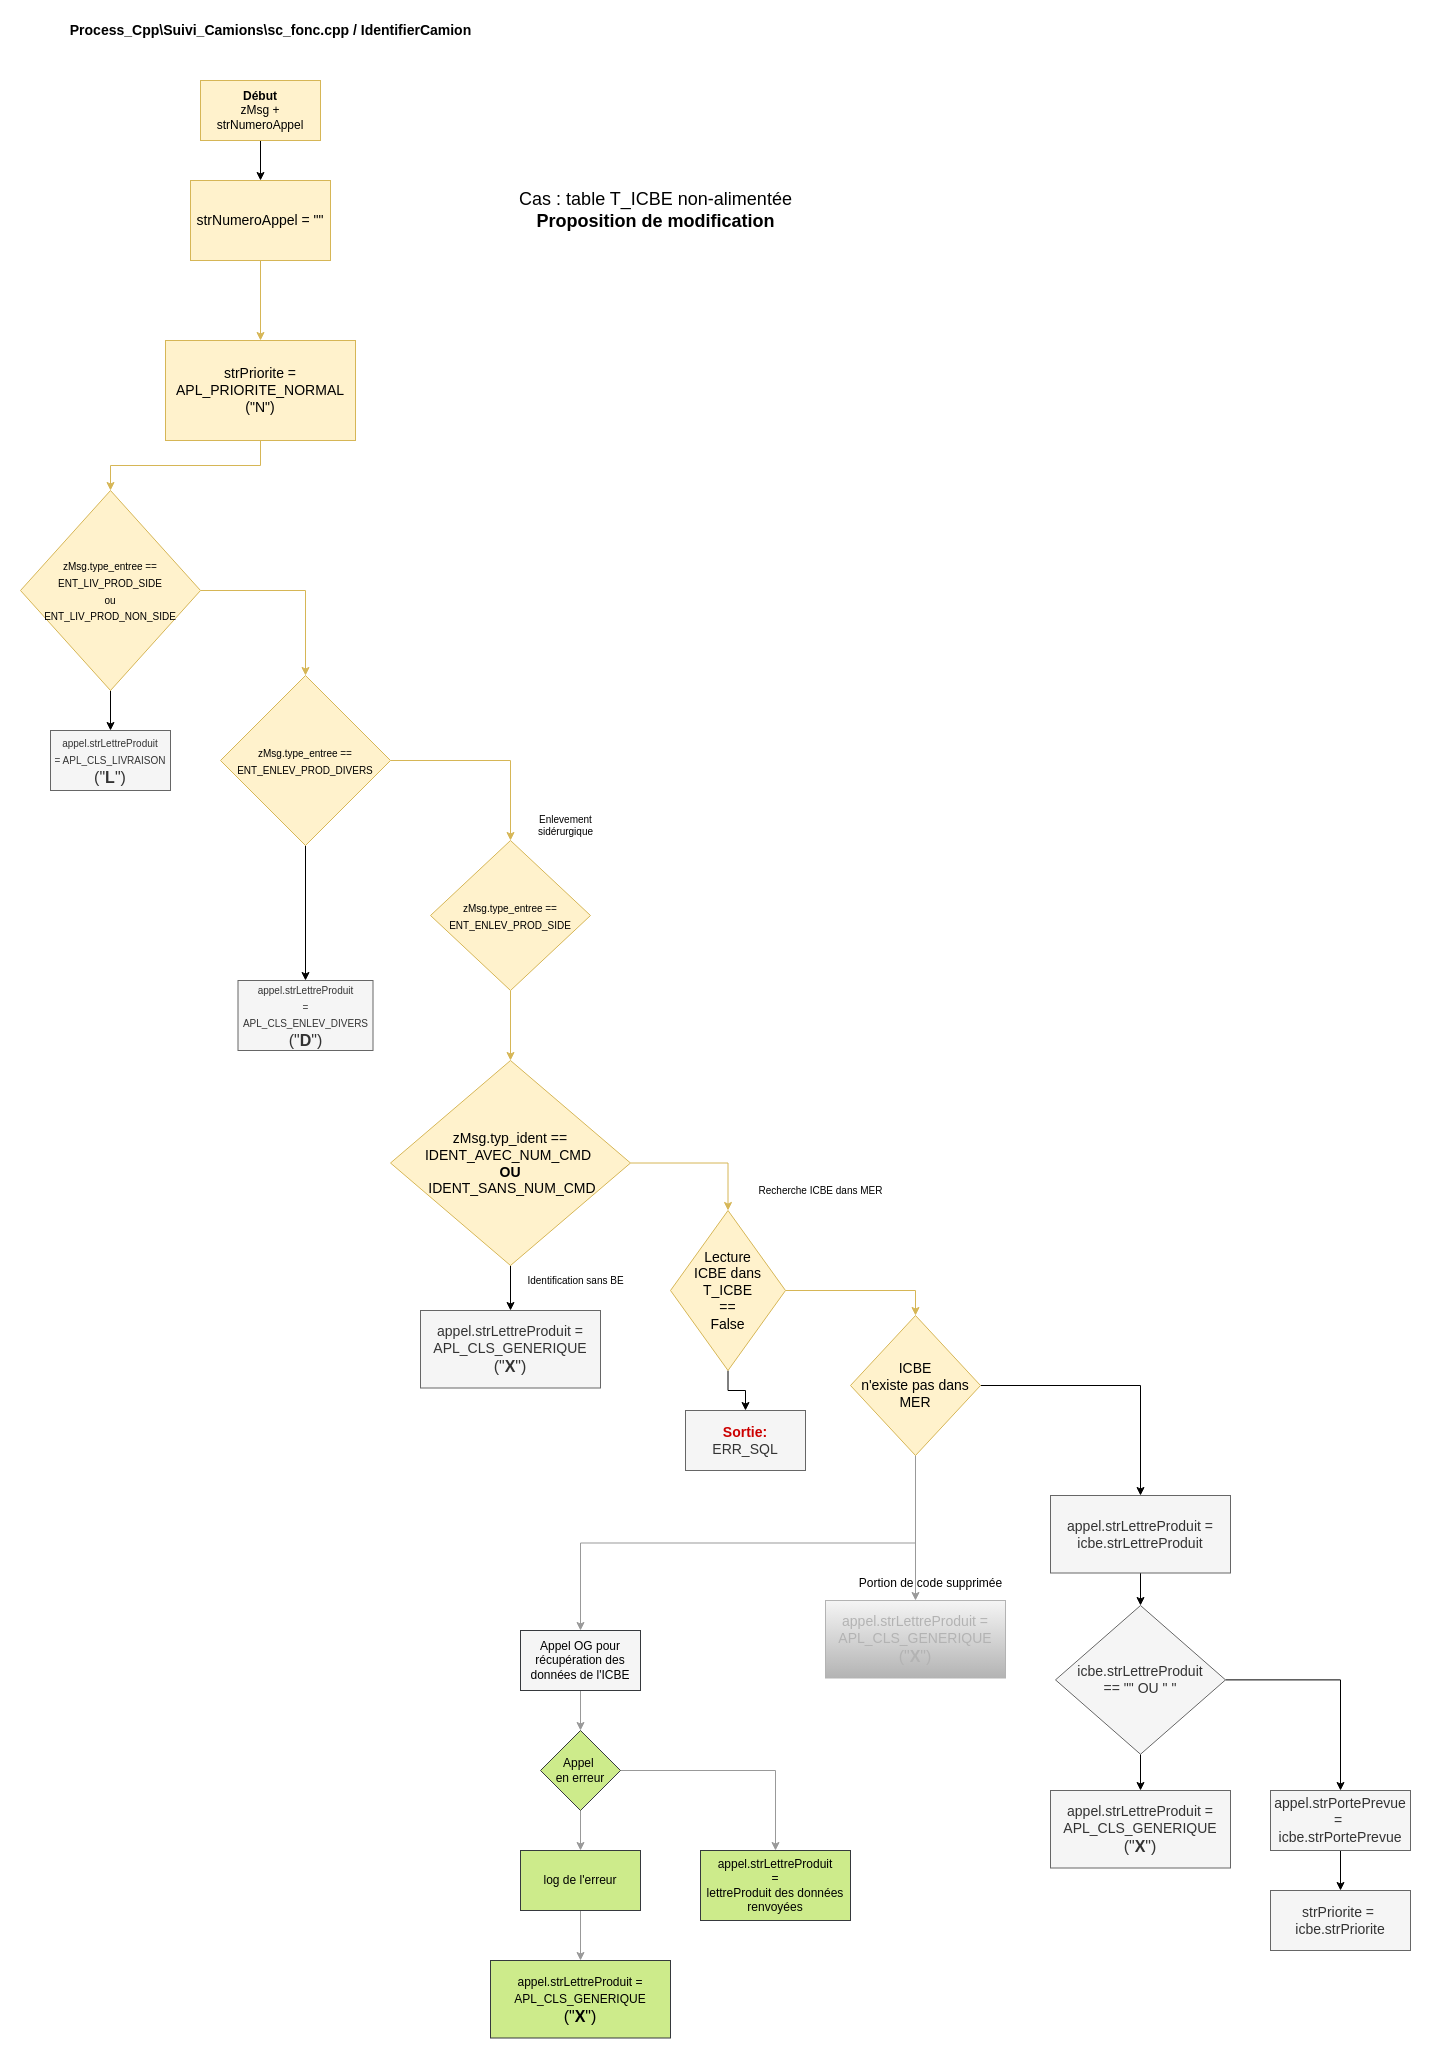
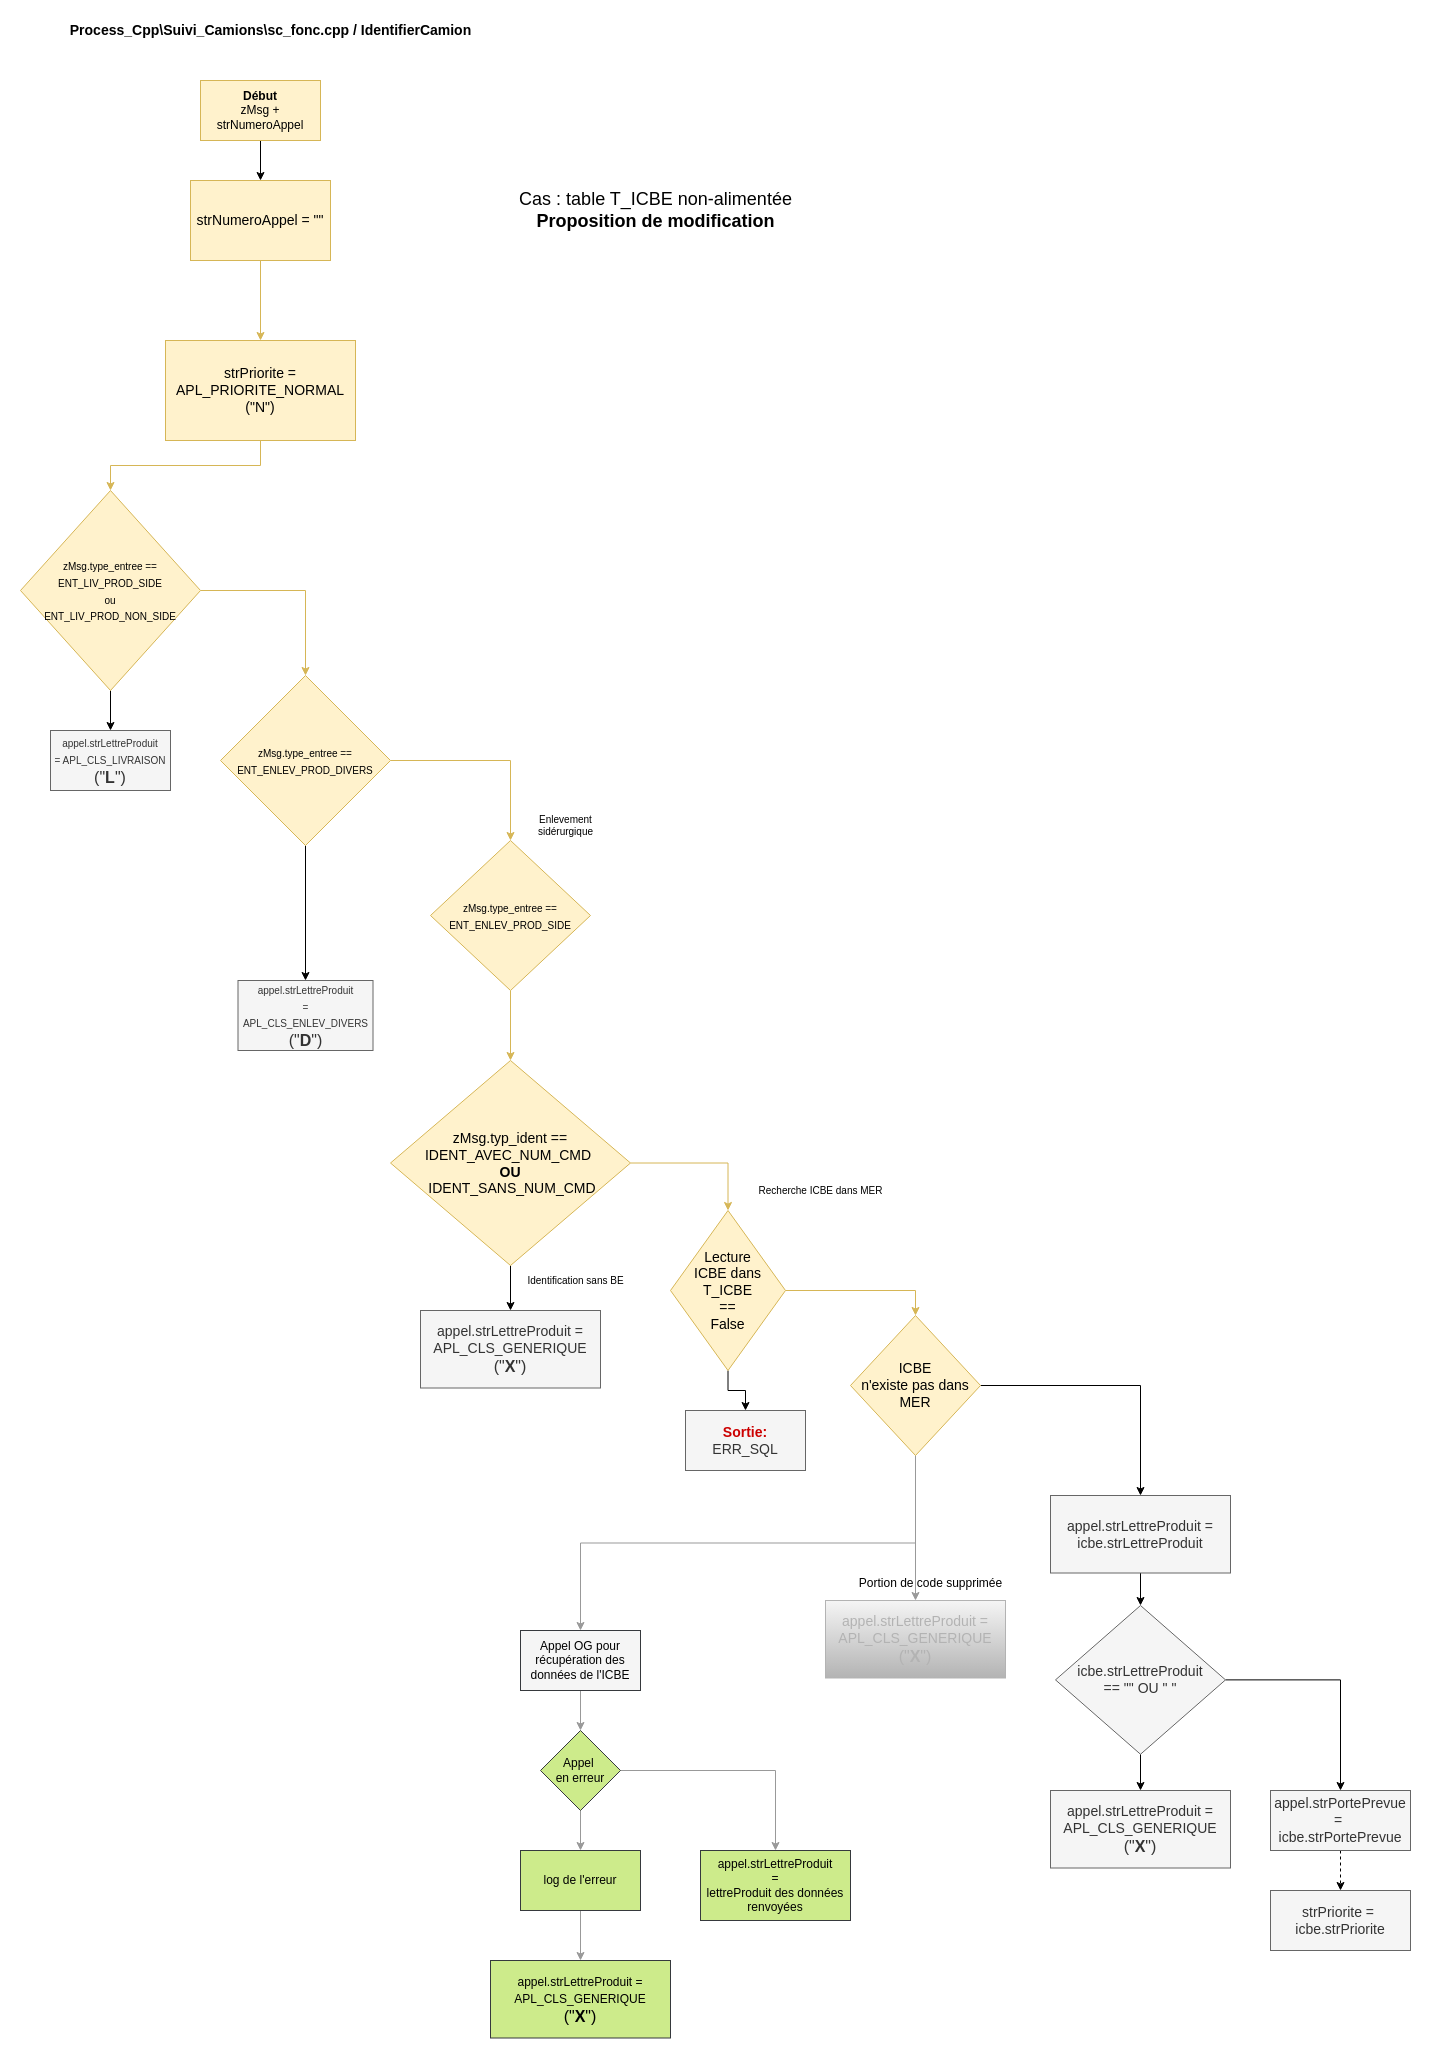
edge "appel.strPortePrevue = icbe.strPortePrevue" -> "strPriorite = icbe.strPriorite": style solid -> dashed
